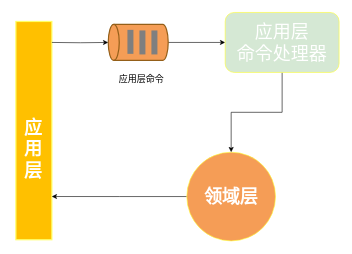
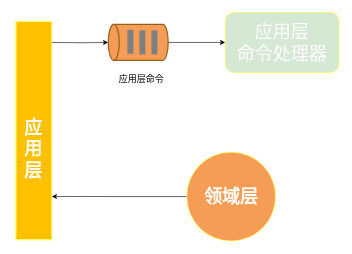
edge "应用层 命令处理器" -> "领域层": removed
